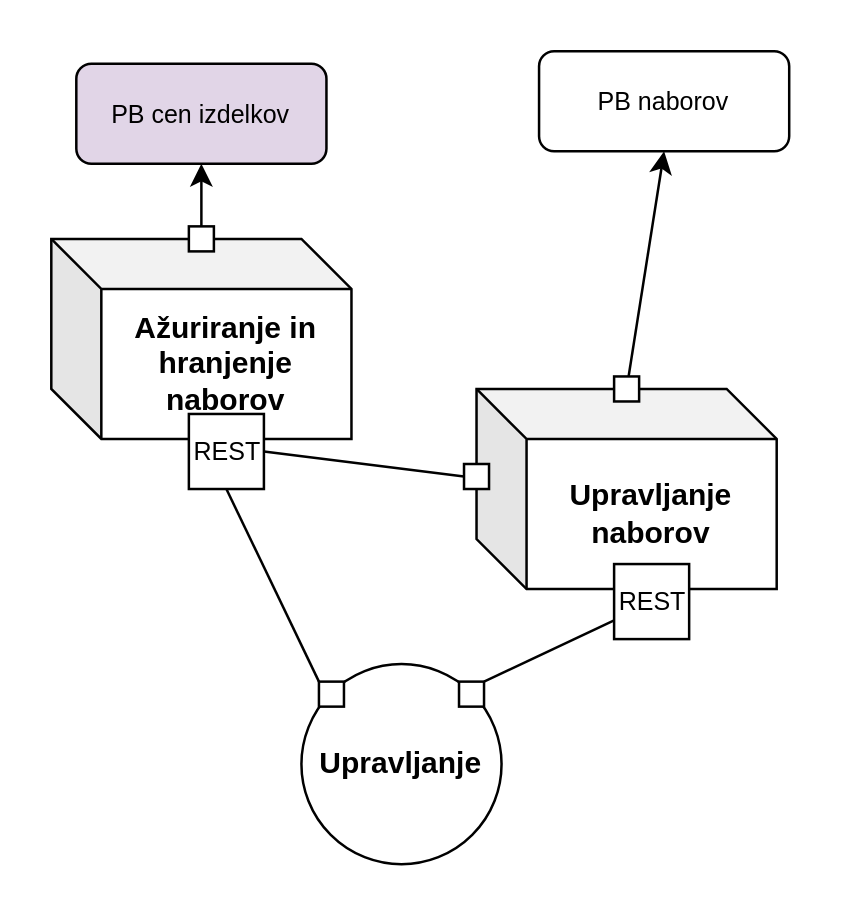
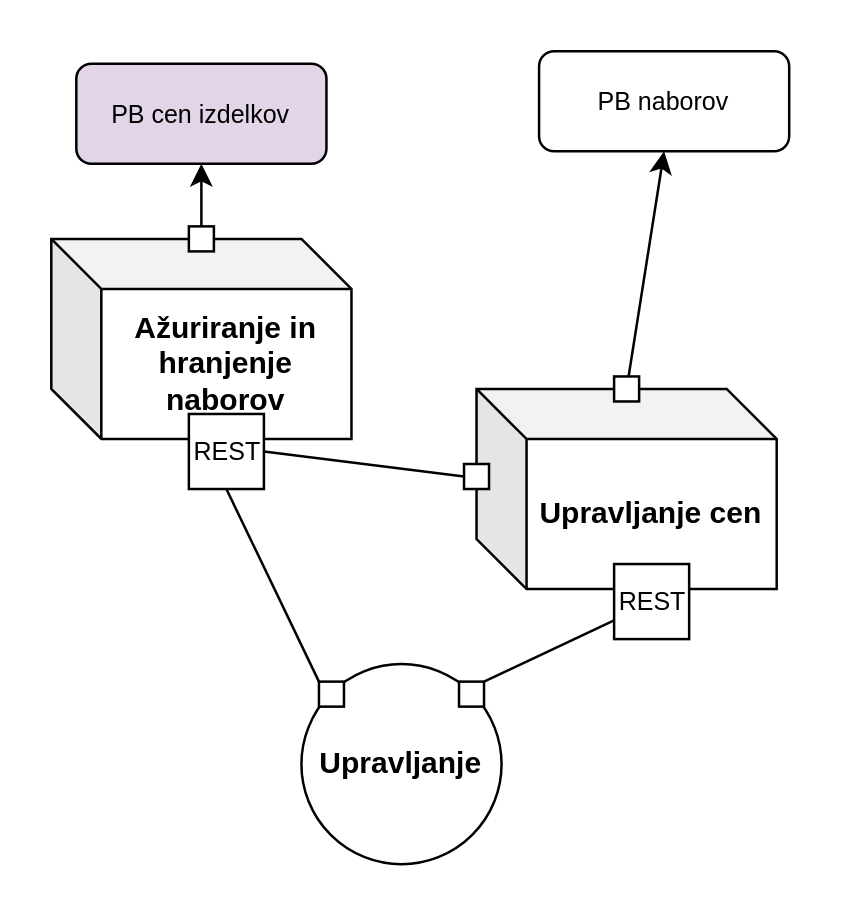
node "Upravljanje naborov": label "Upravljanje naborov" -> "Upravljanje cen"
